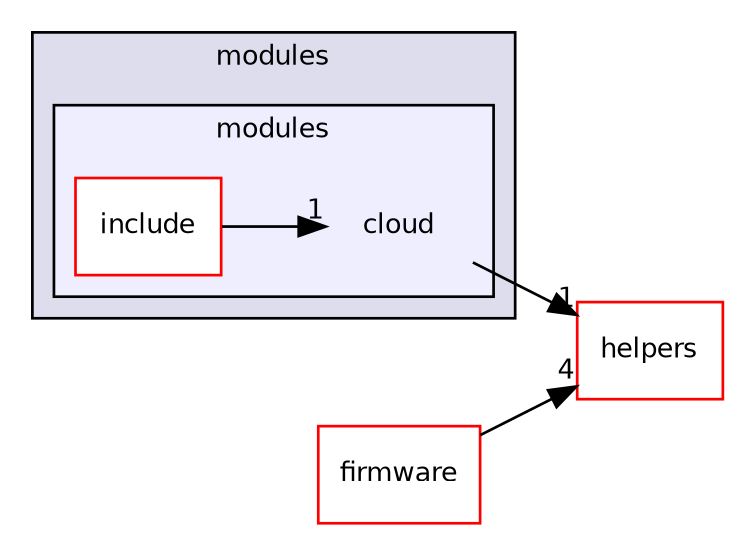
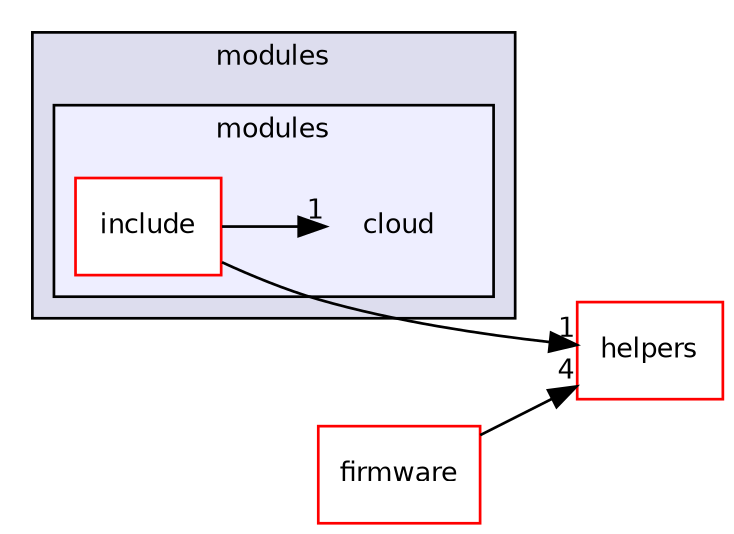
edge "cloud" -> "helpers": now "include" -> "helpers"
